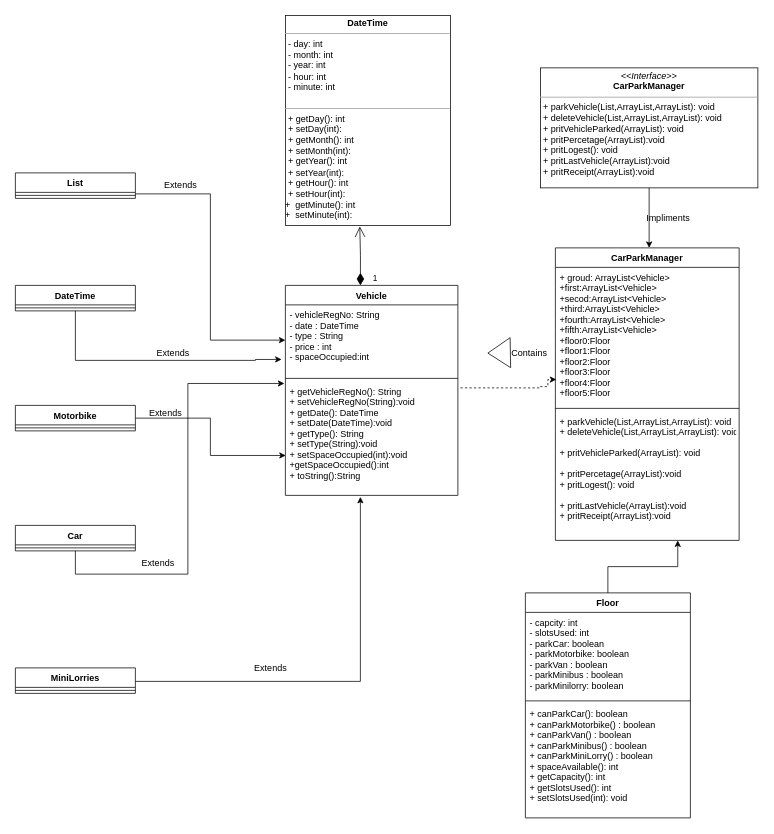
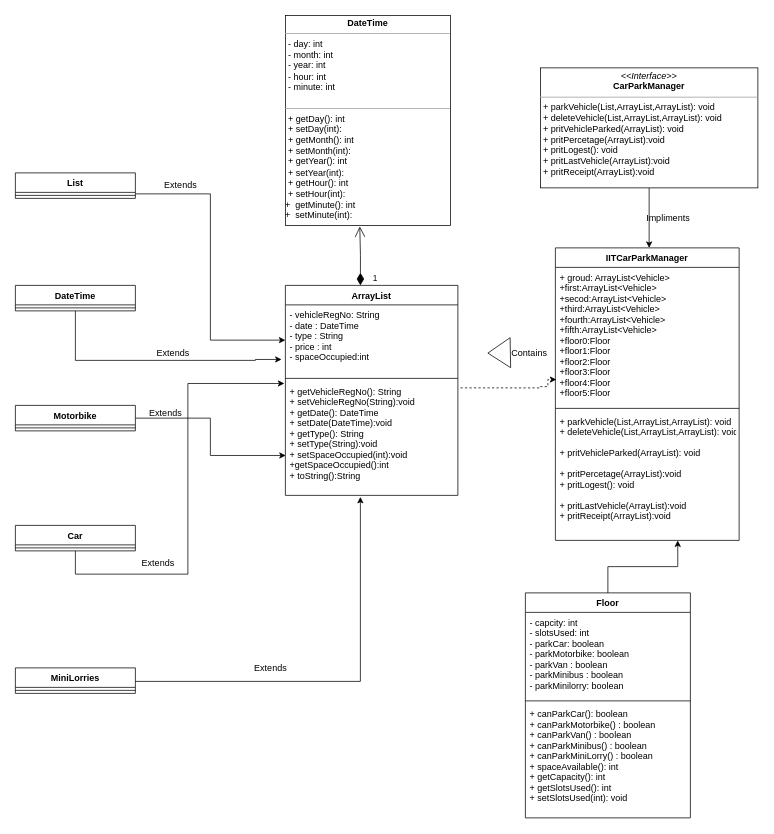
node "CarParkManager": label "CarParkManager" -> "IITCarParkManager"
node "Vehicle": label "Vehicle" -> "ArrayList"
